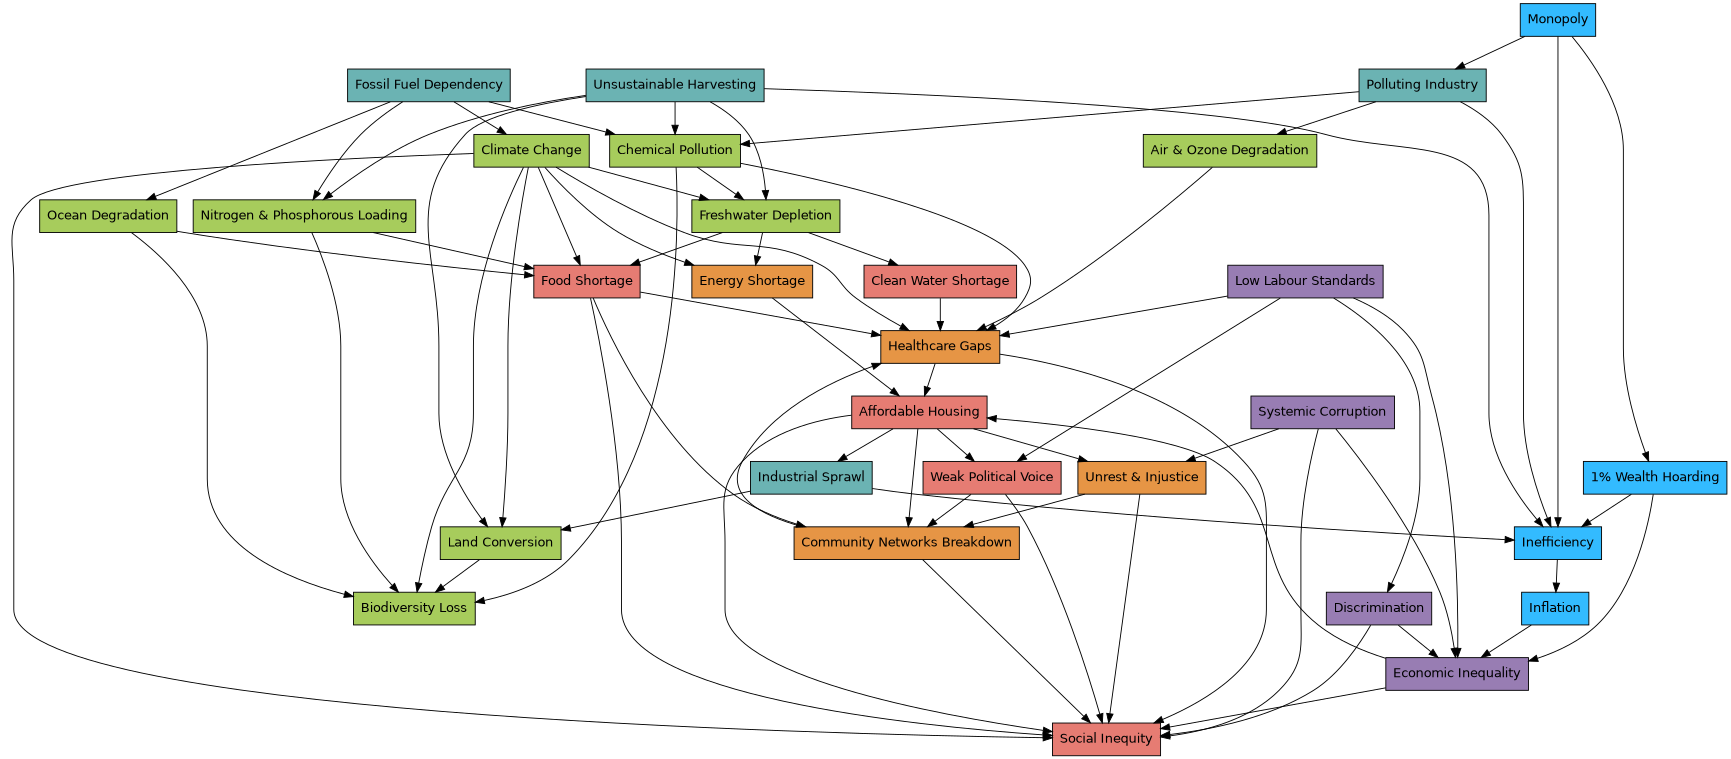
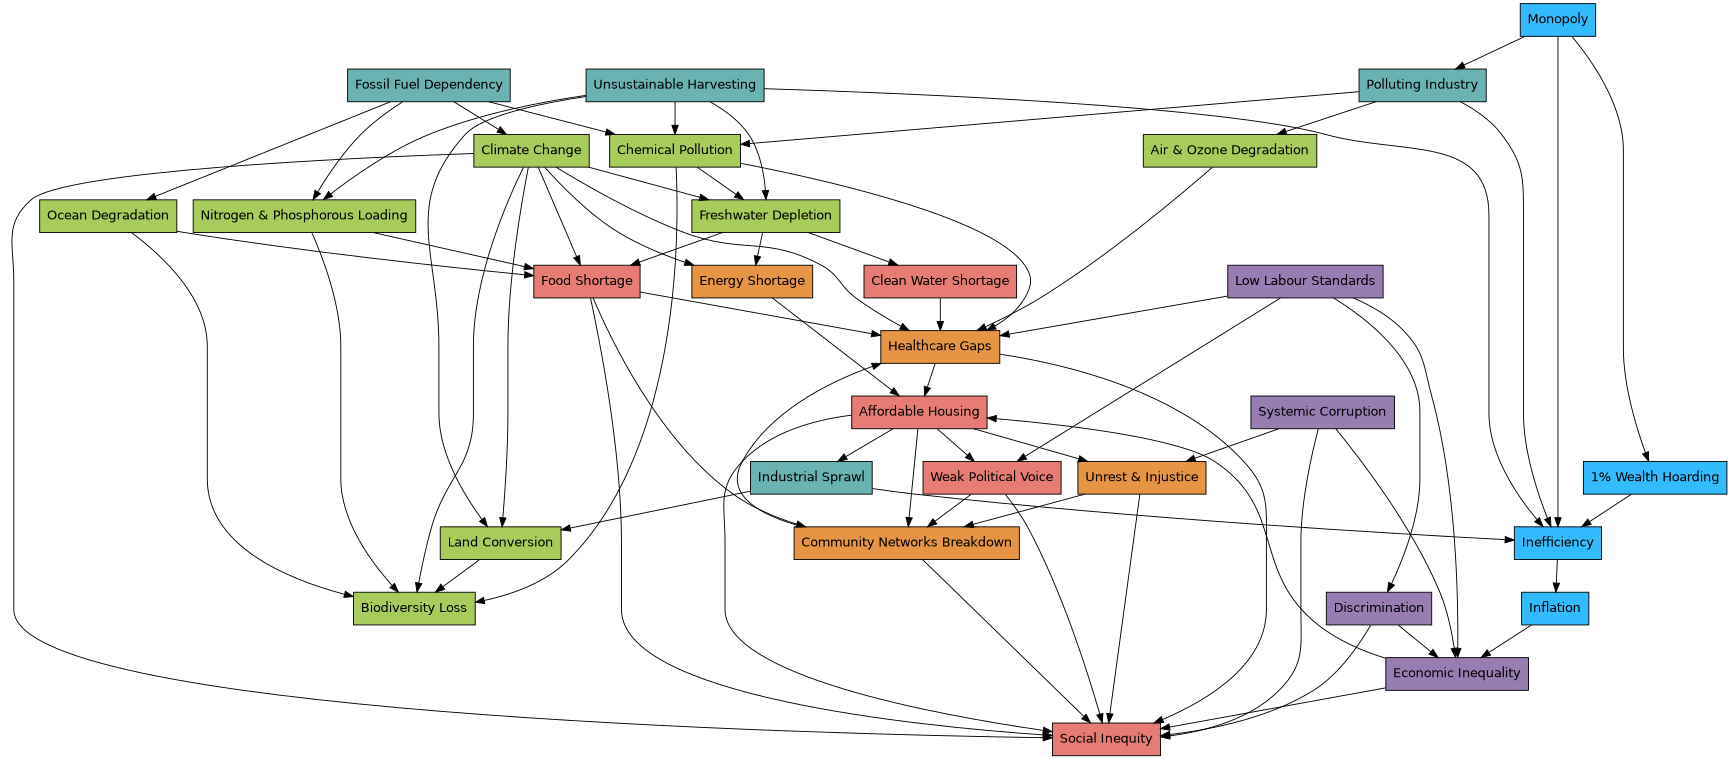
edge "1% Wealth Hoarding" -> "Economic Inequality": removed
